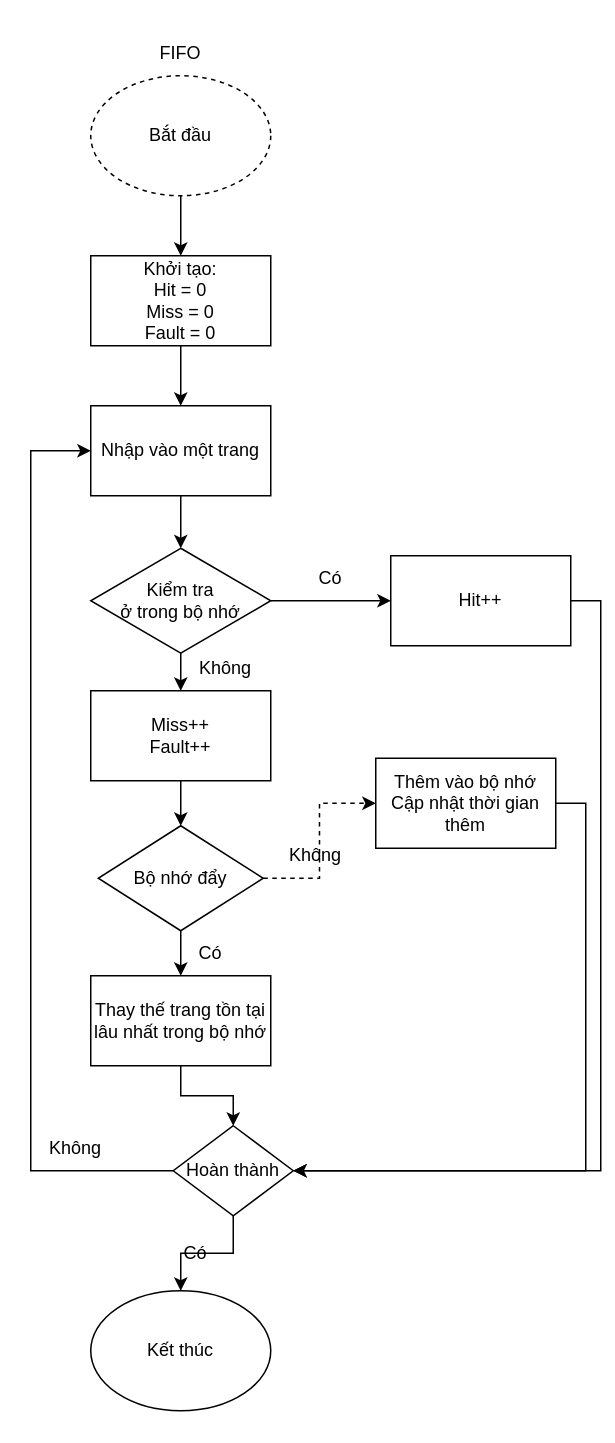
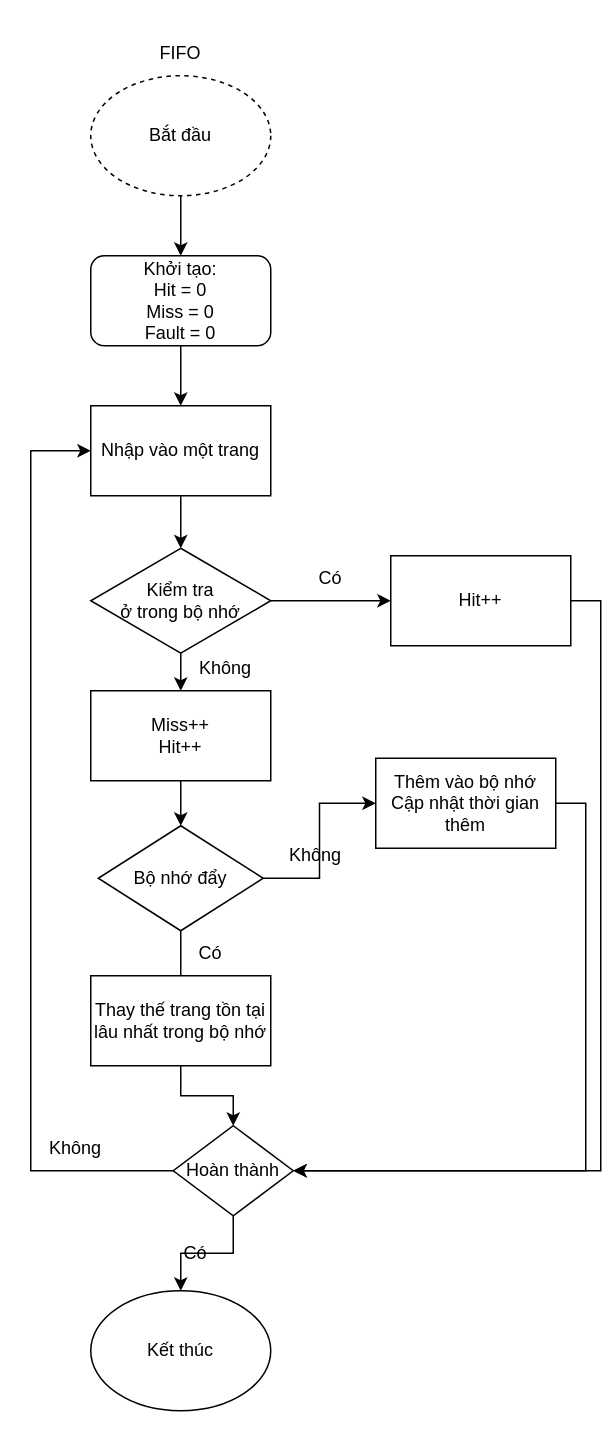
node "Khởi tạo: Hit = 0 Miss = 0 Fault = 0": shape rectangle -> rounded rectangle
node "Miss++ Fault++": label "Miss++ Fault++" -> "Miss++ Hit++"
edge "Bộ nhớ đẩy" -> "Thêm vào bộ nhớ Cập nhật thời gian thêm": style dashed -> solid
edge "Bộ nhớ đẩy" -> "Thay thế trang tồn tại lâu nhất trong bộ nhớ": arrowhead classic -> none
